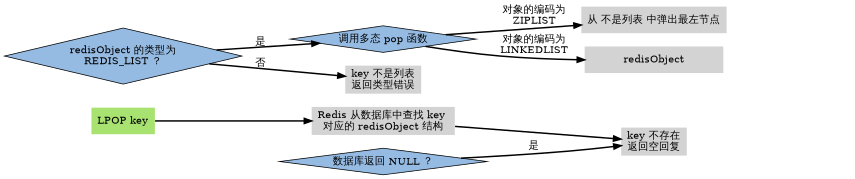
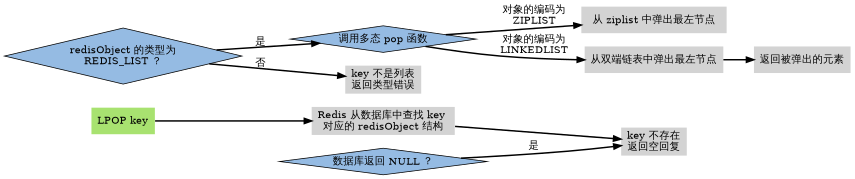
node "从 不是列表 中弹出最左节点": label "从 不是列表 中弹出最左节点" -> "从 ziplist 中弹出最左节点"
node "redisObject": label "redisObject" -> "从双端链表中弹出最左节点"
node "返回被弹出的元素": added
